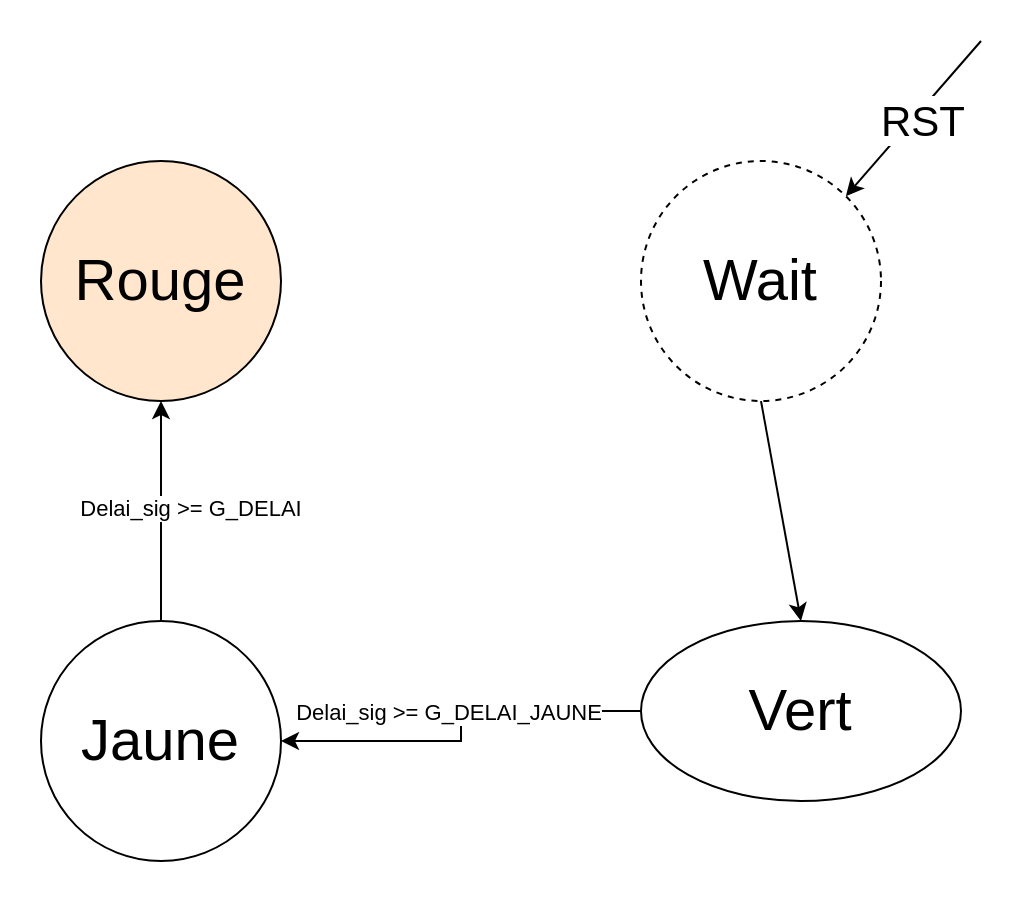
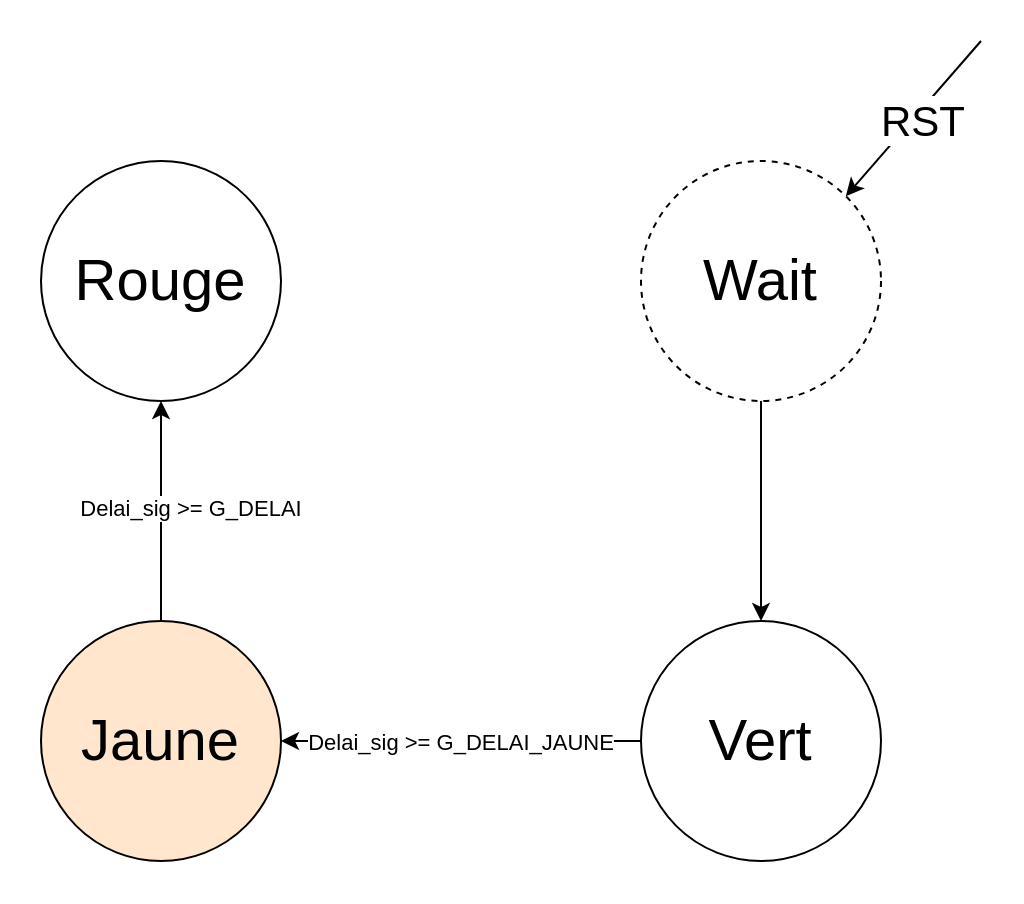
node "Rouge": fillcolor #ffe6cc -> #ffffff
node "Vert": size 320x180 -> 240x240
node "Jaune": fillcolor #ffffff -> #ffe6cc
